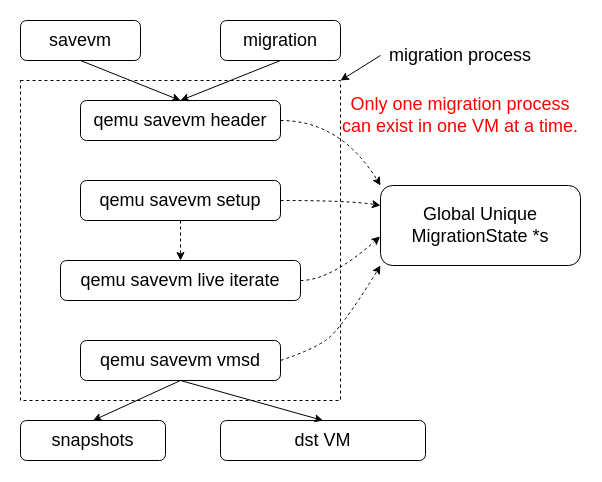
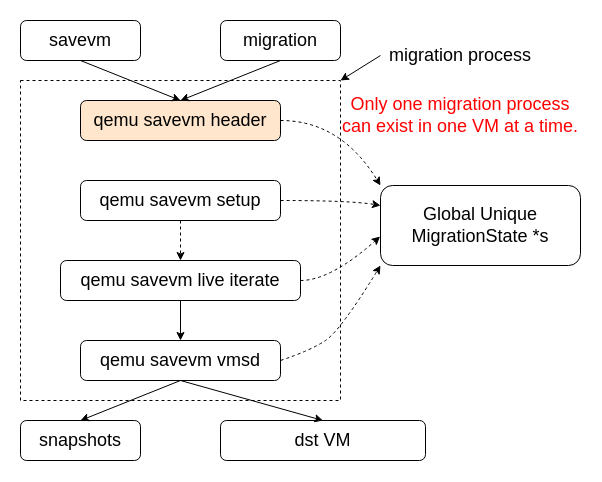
node "qemu savevm header": fillcolor #ffffff -> #ffe6cc
edge "qemu savevm live iterate" -> "qemu savevm vmsd": added
node "snapshots": size 145x40 -> 120x40
